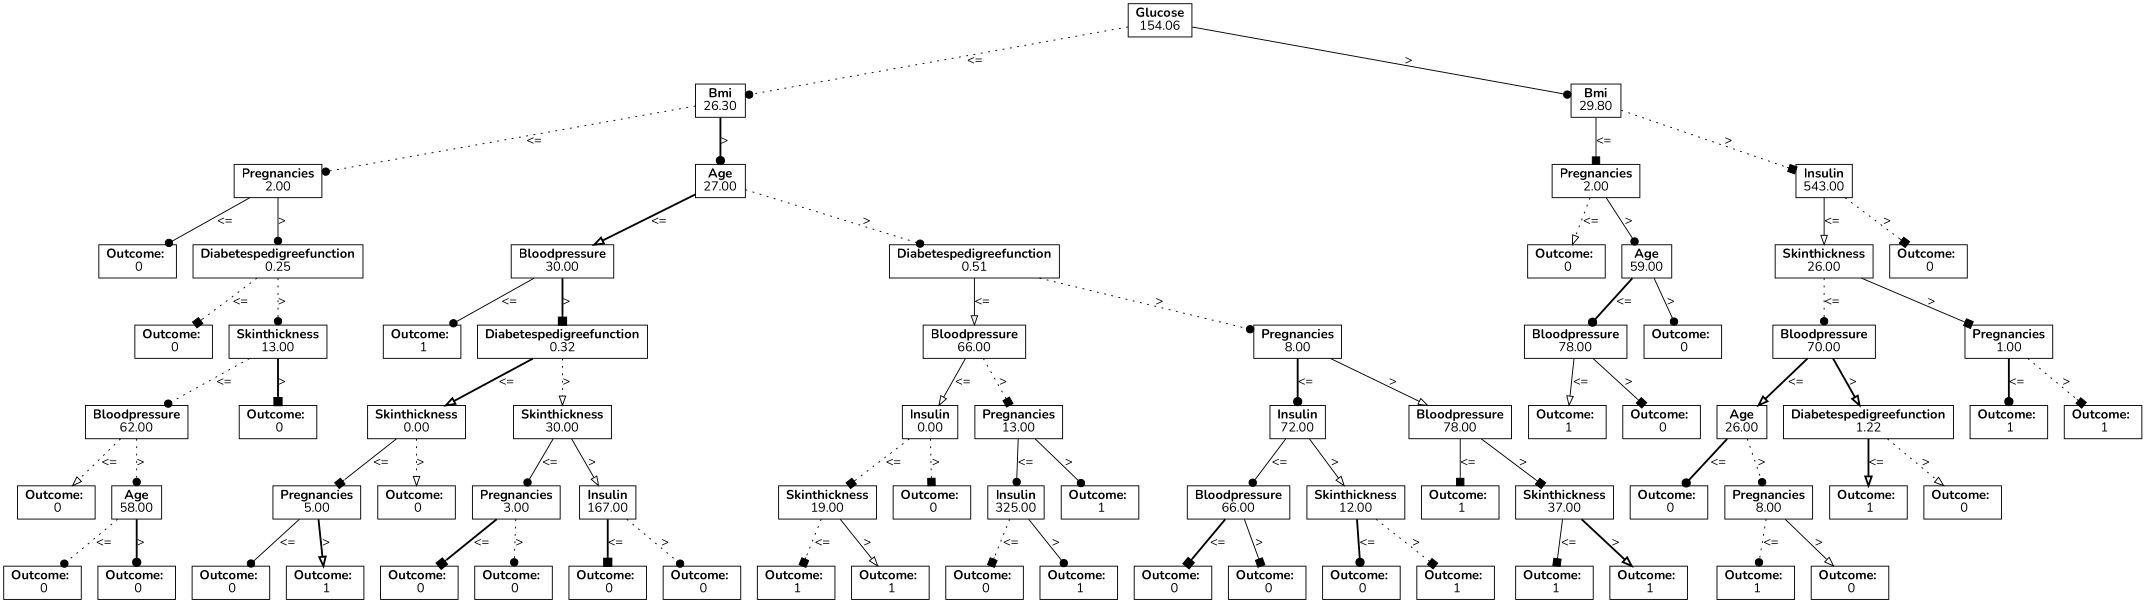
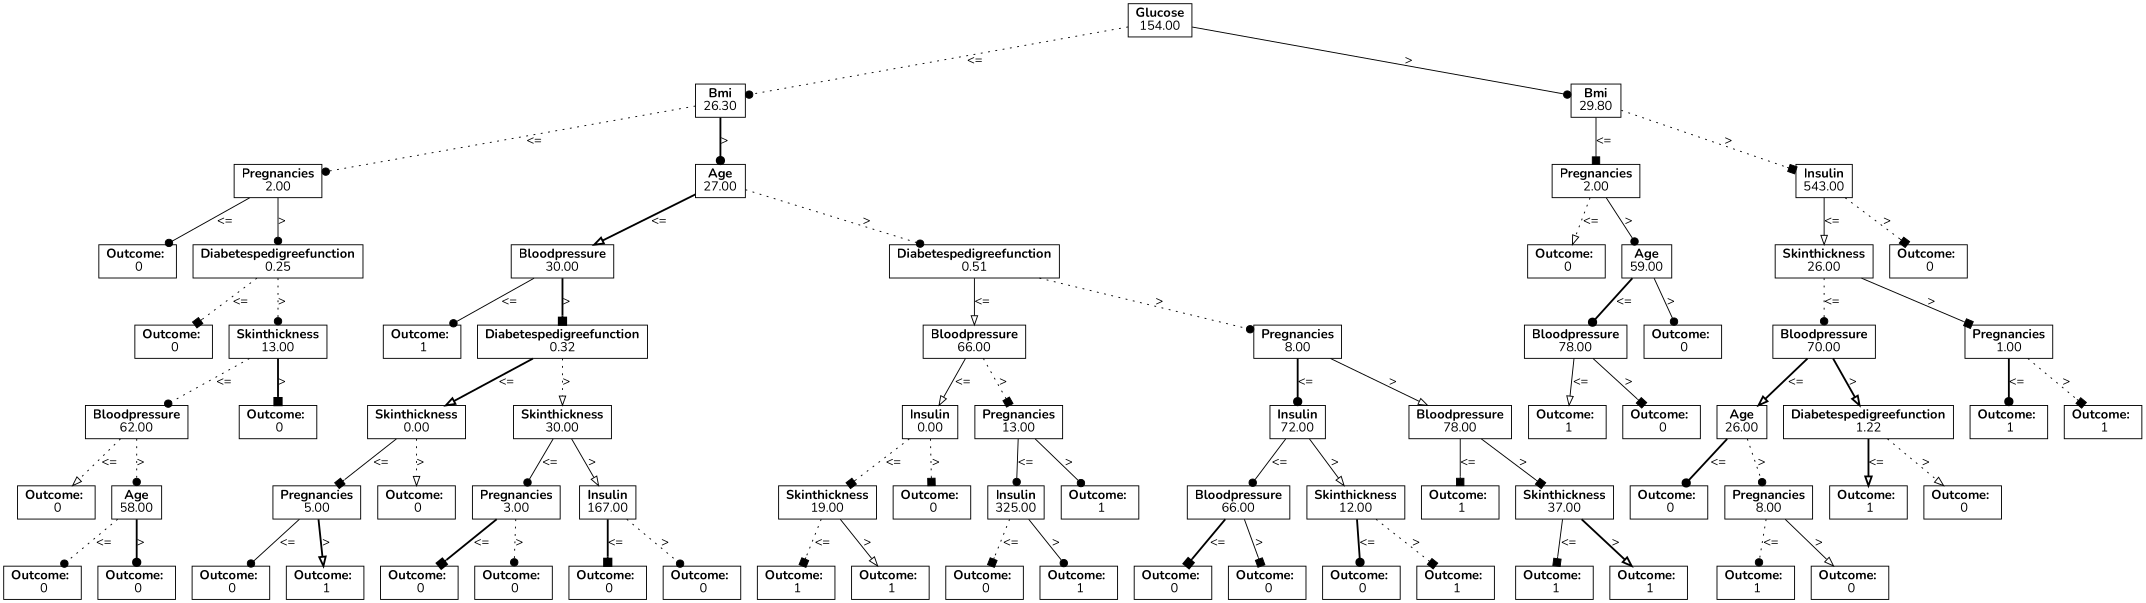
node "Glucose": text "154.06" -> "154.00"
